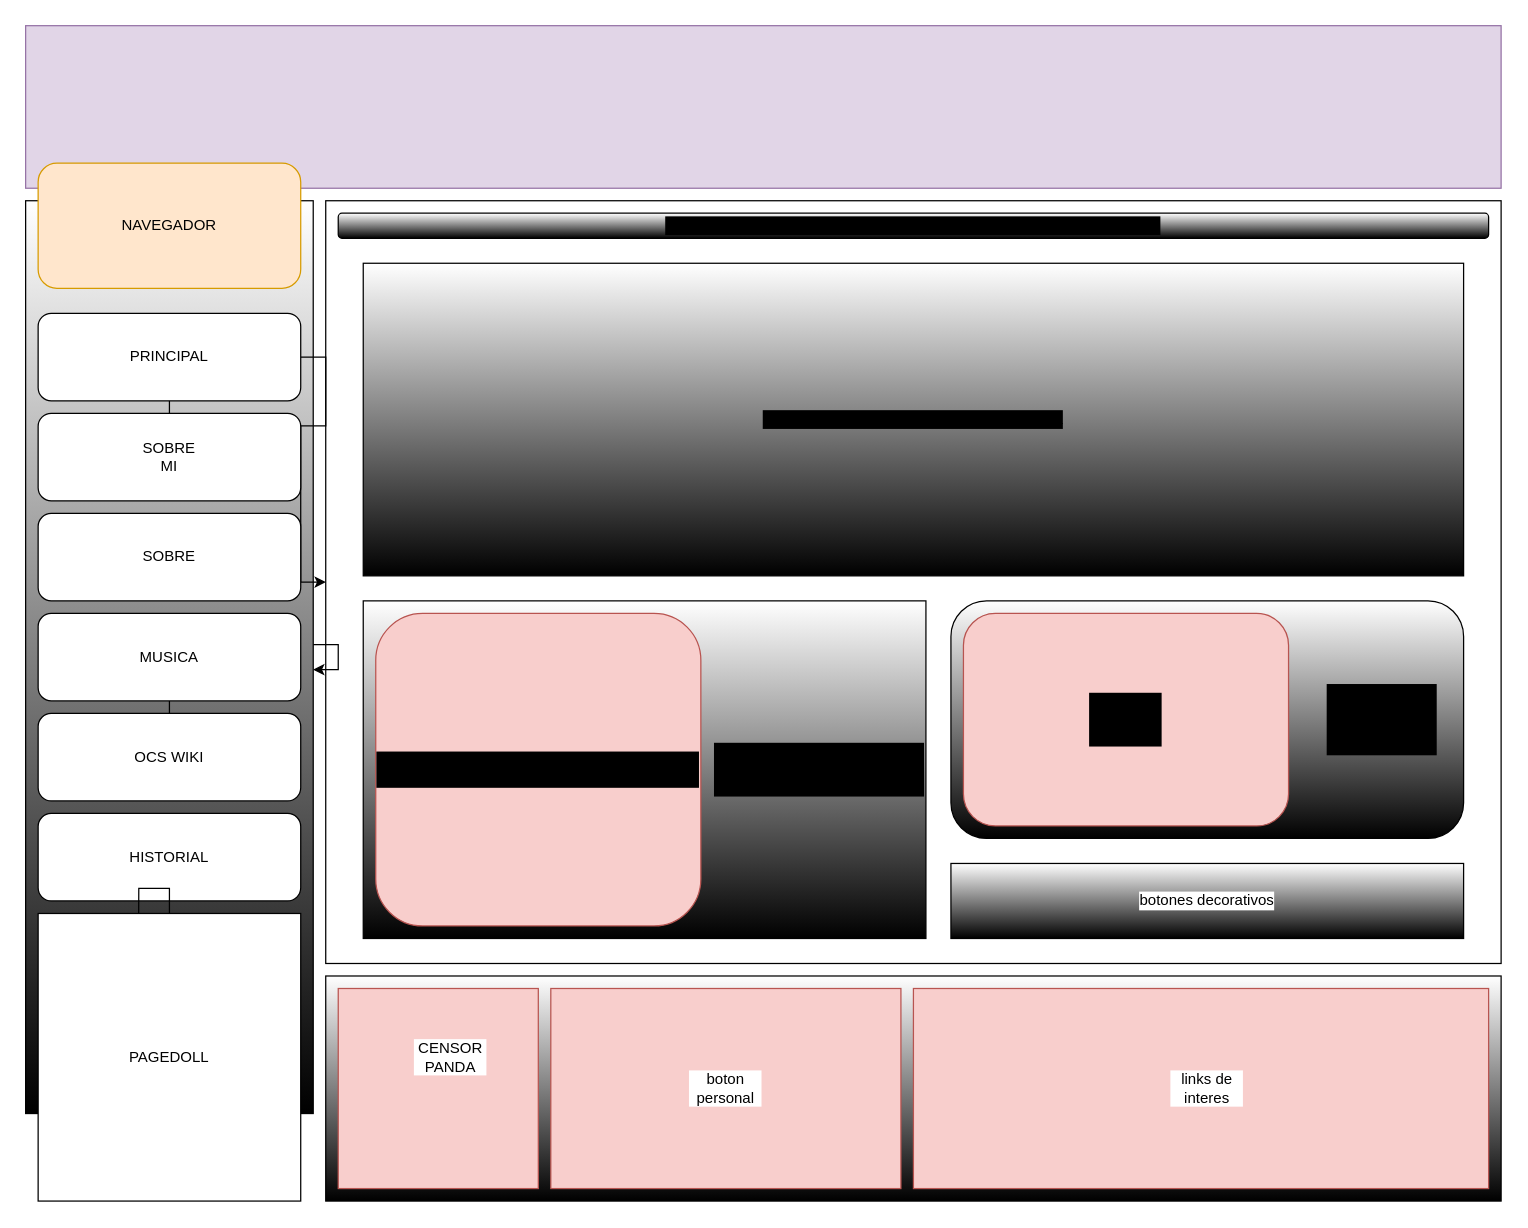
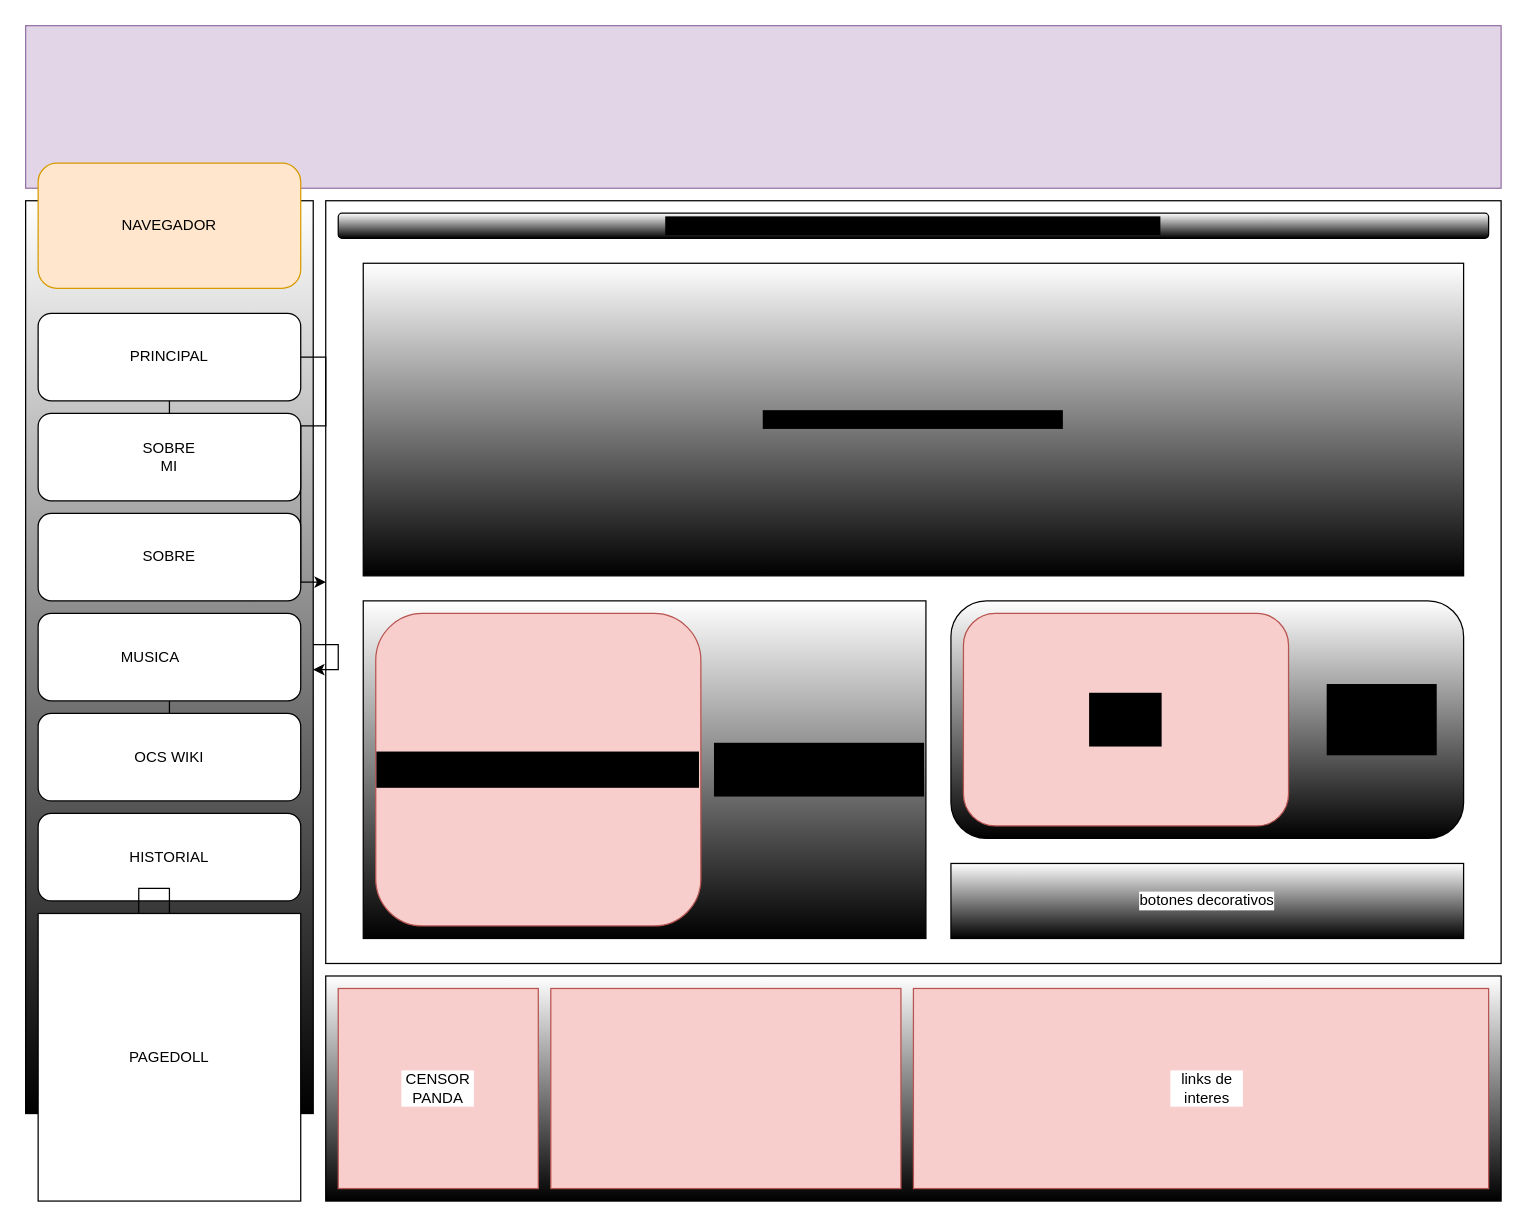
node "MUSICA": moved (169, 657) -> (151, 657)
node "CENSOR PANDA": moved (451, 1057) -> (438, 1088)
node "boton personal": removed
